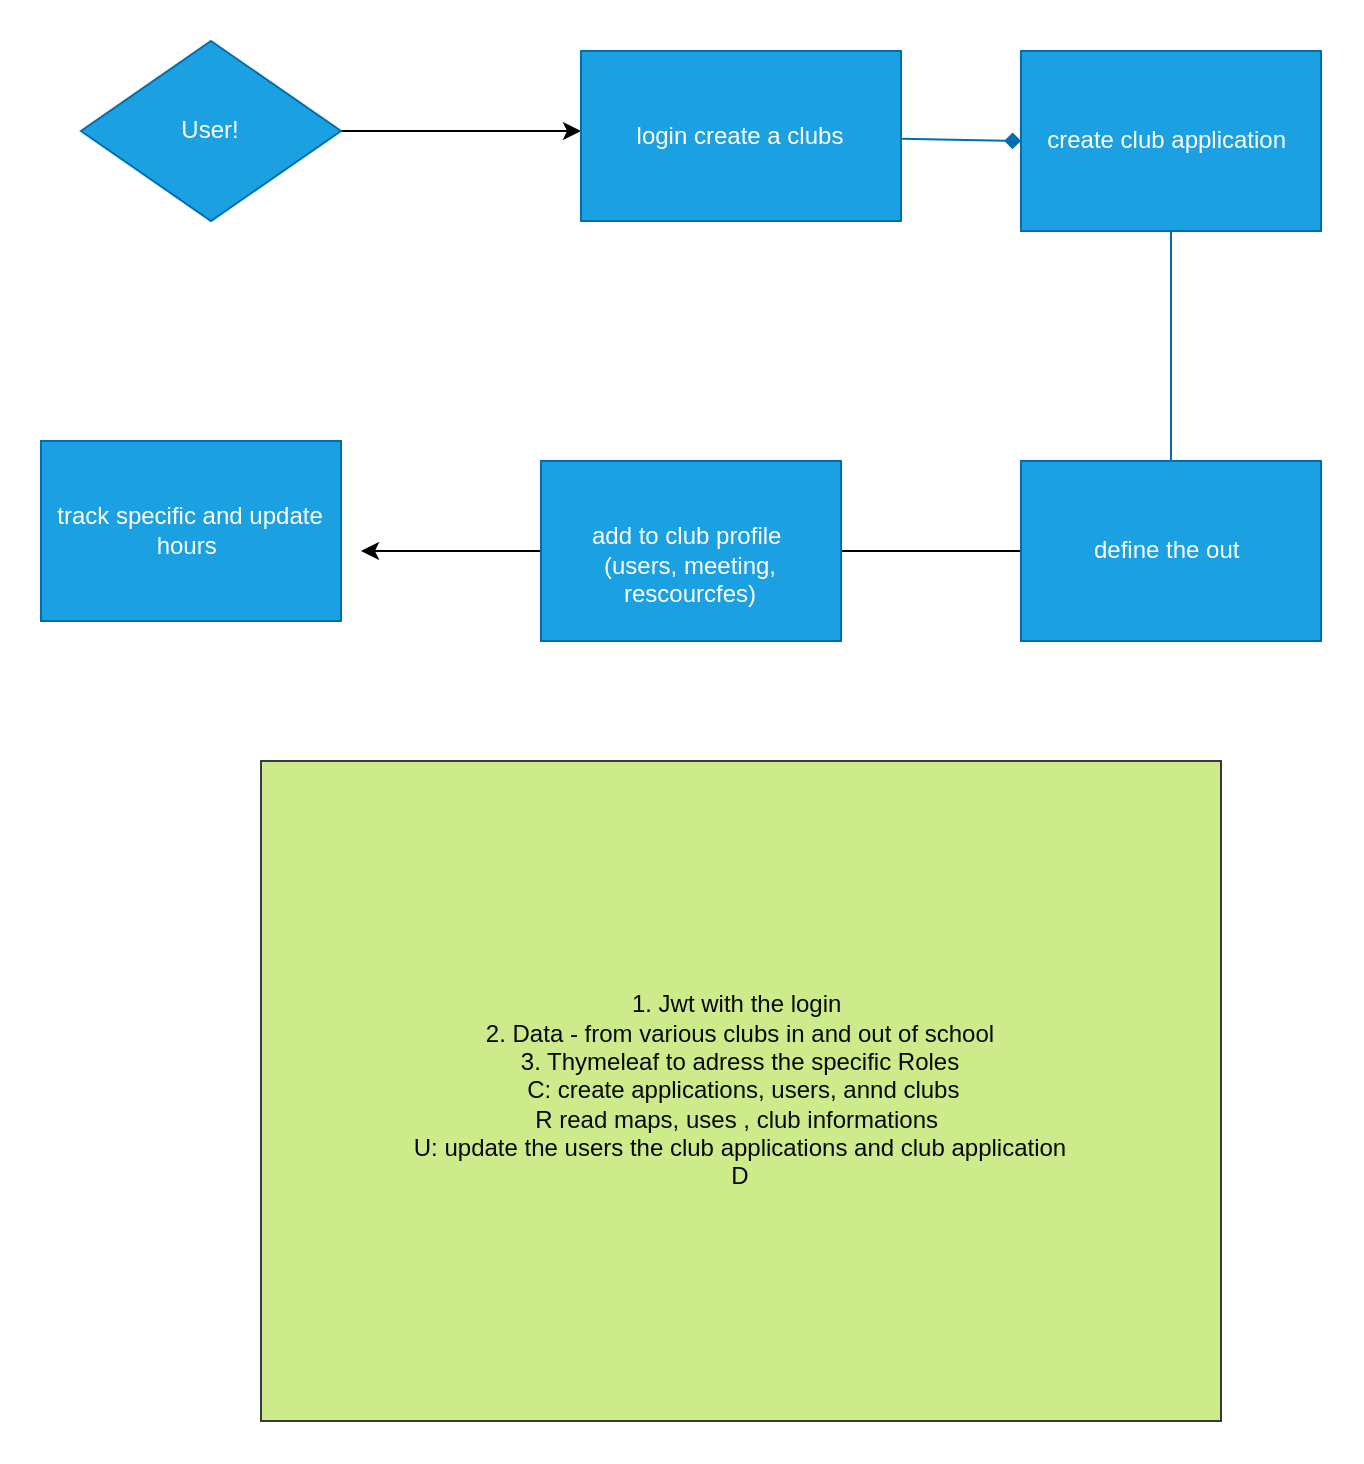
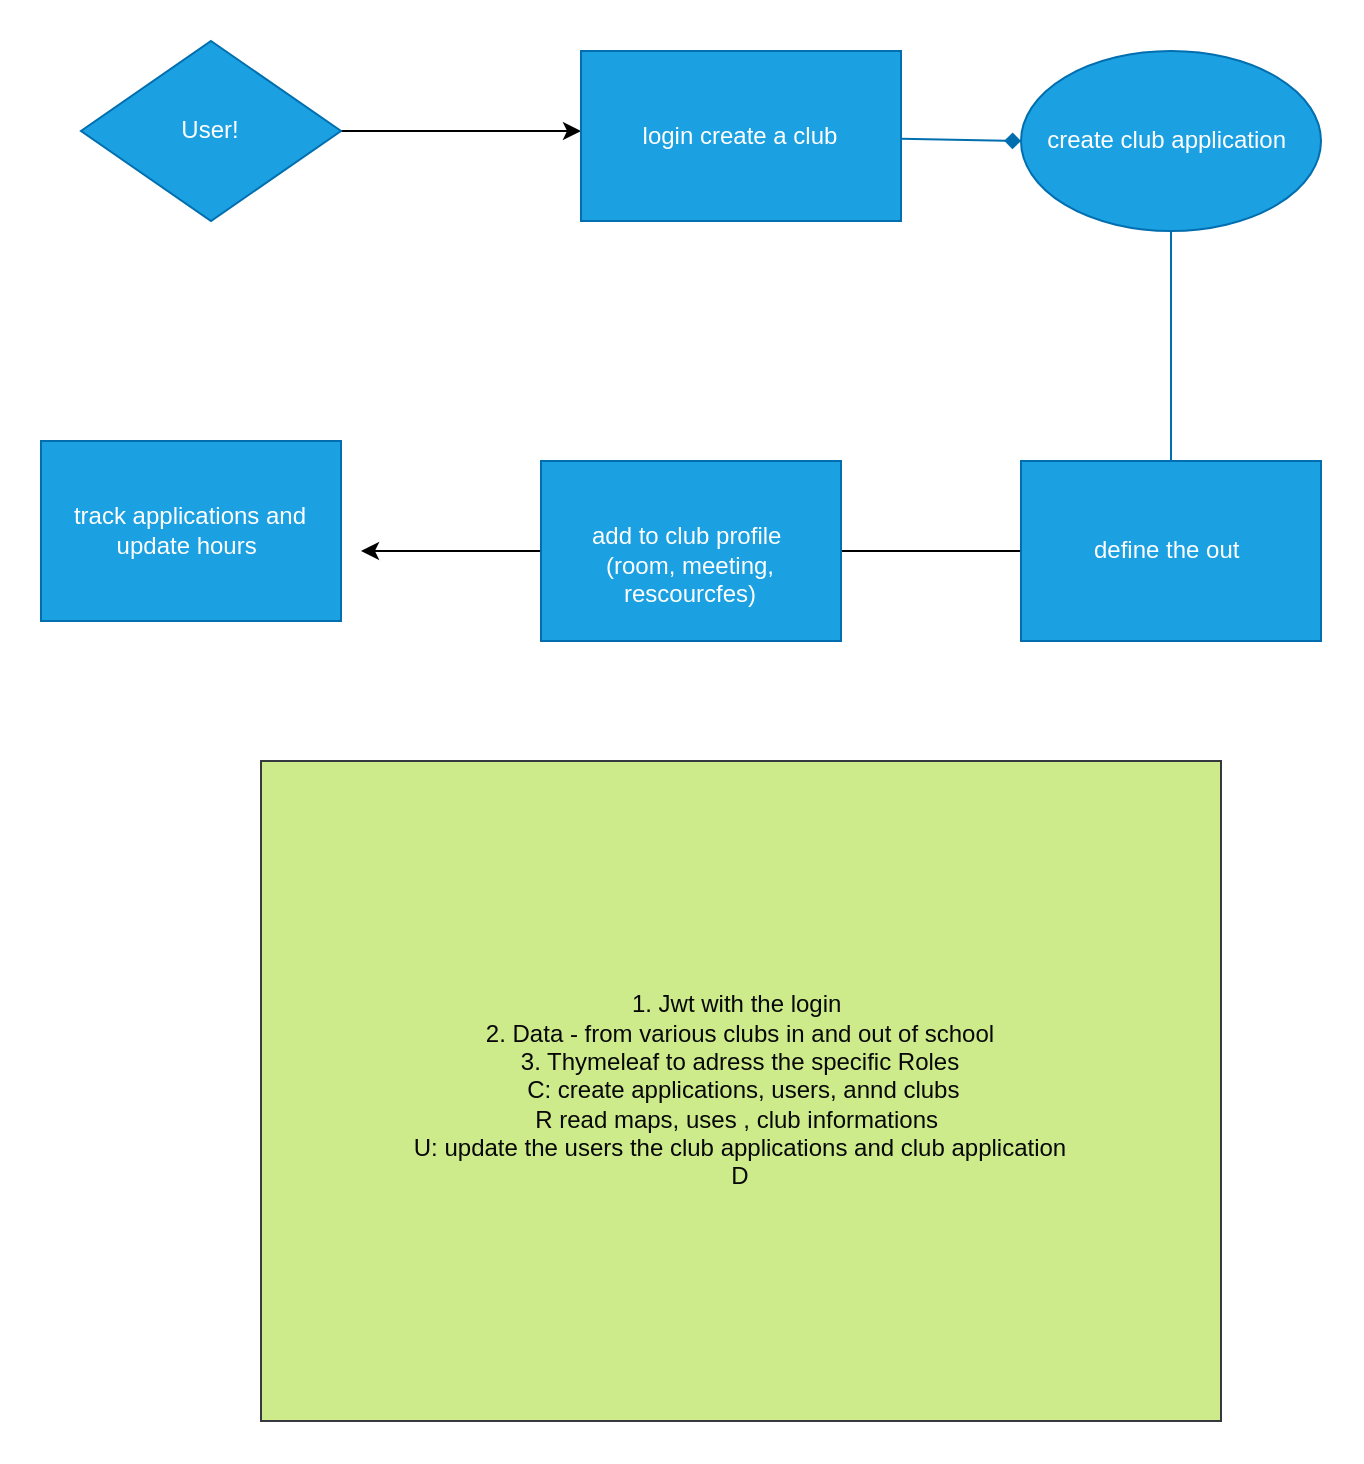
node "login create a clubs": label "login create a clubs" -> "login create a club"
node "create club application": shape rectangle -> ellipse
node "track specific and update hours": label "track specific and update hours" -> "track applications and update hours"
node "add to club profile (users, meeting, rescourcfes)": label "add to club profile (users, meeting, rescourcfes)" -> "add to club profile (room, meeting, rescourcfes)"
